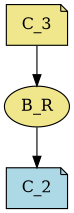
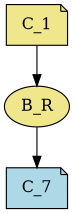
node "C_3": label "C_3" -> "C_1"
node "C_2": label "C_2" -> "C_7"
